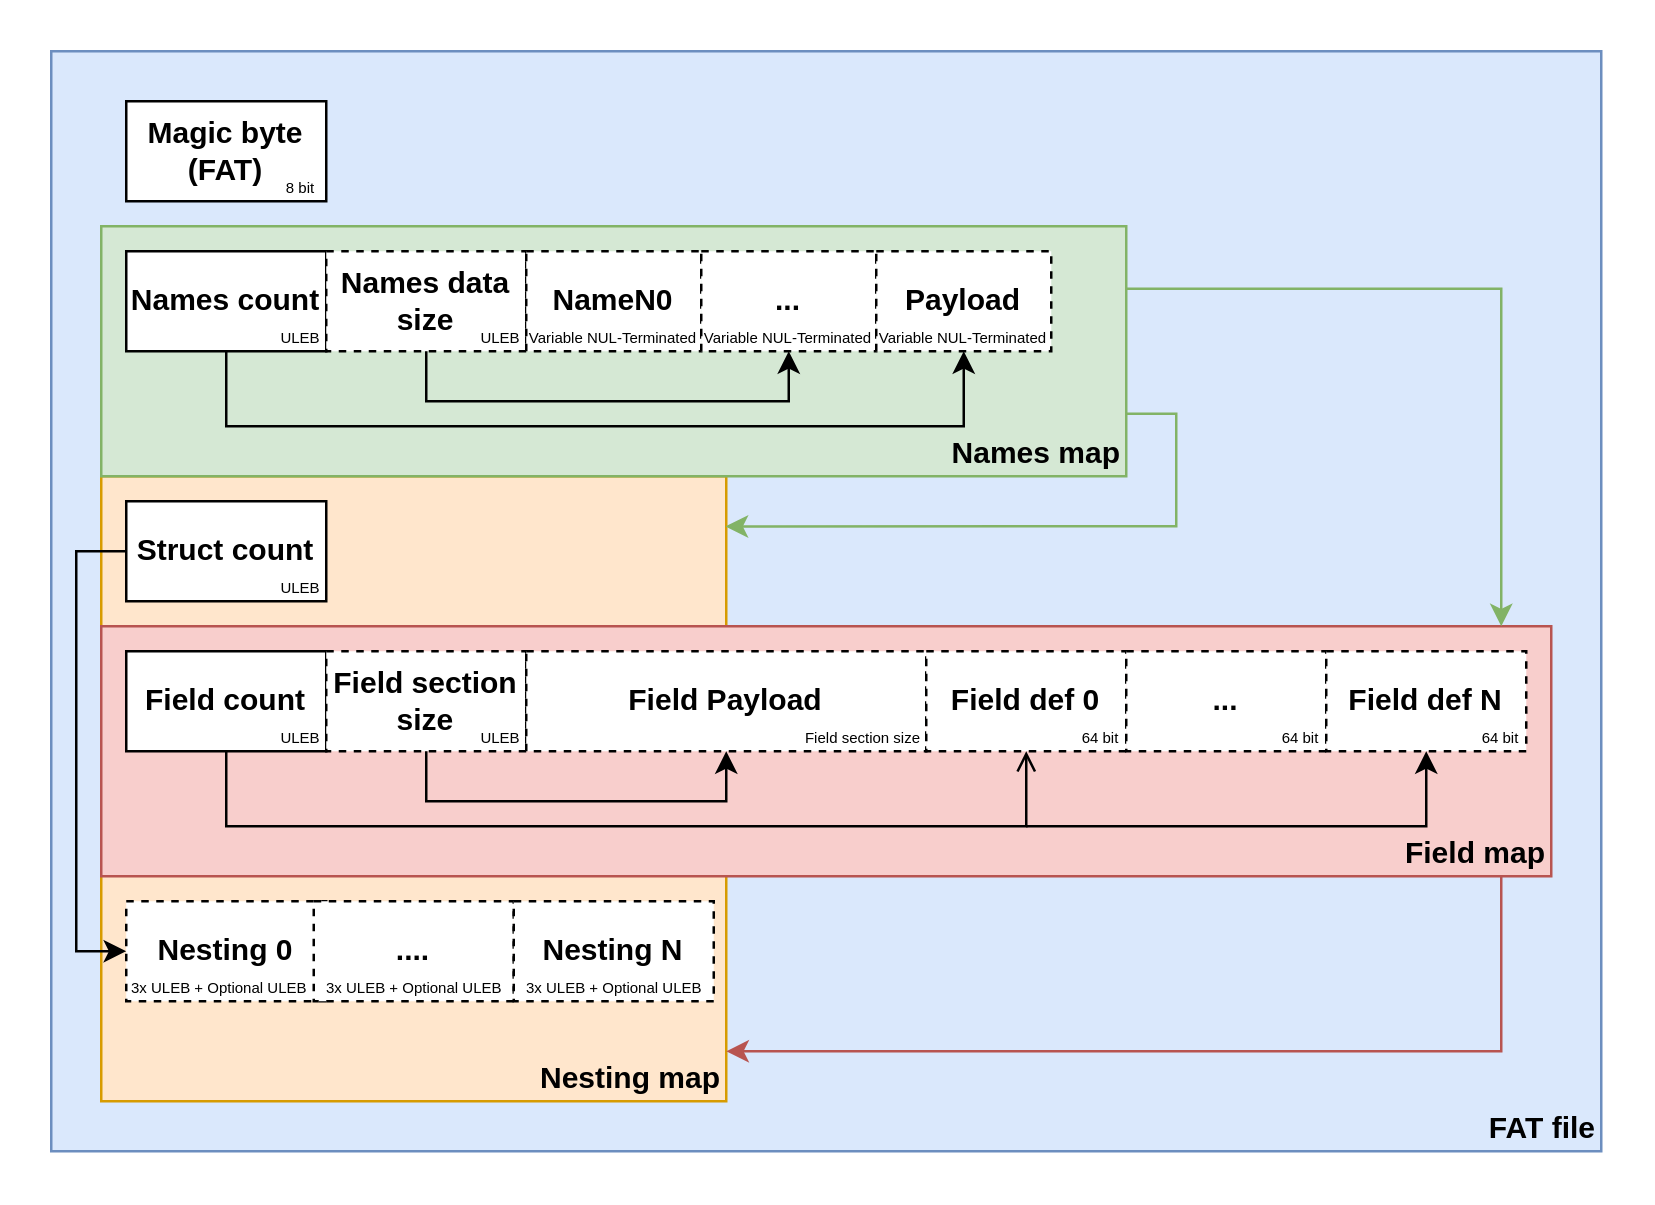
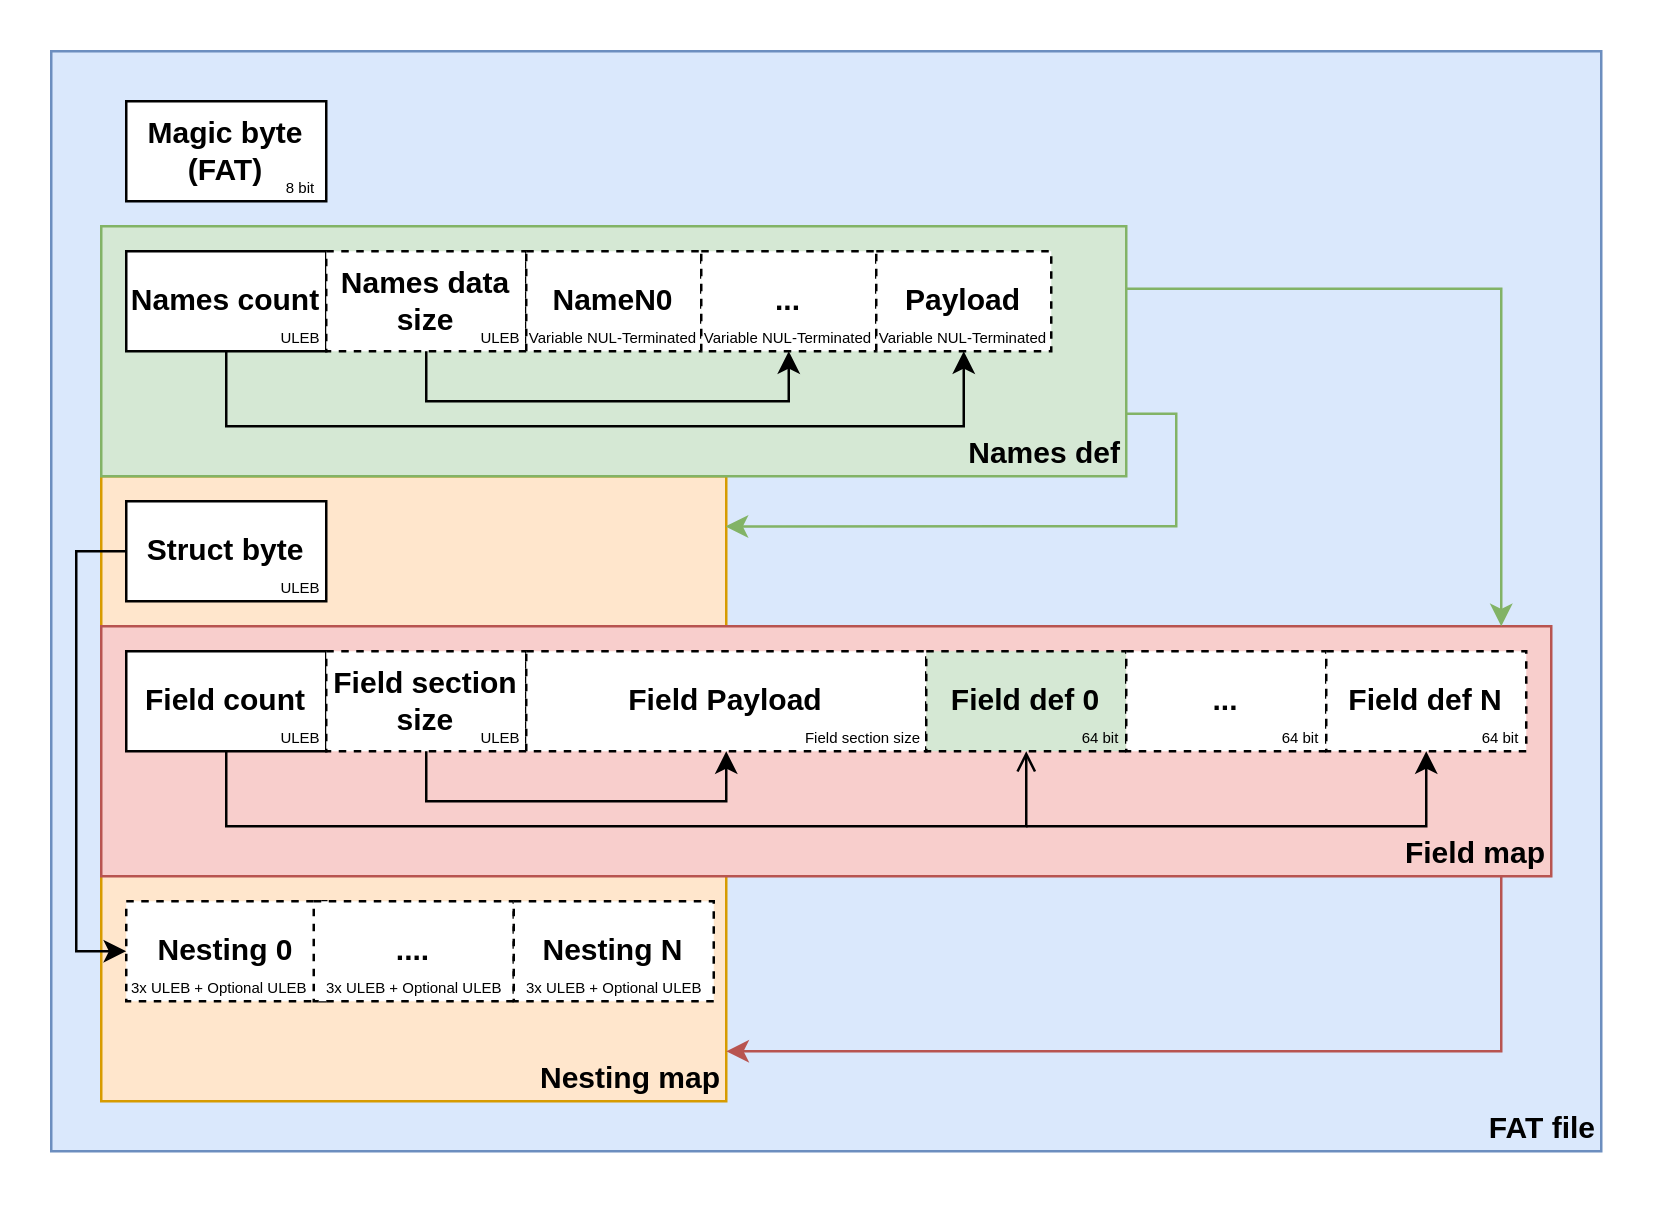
node "Names map": label "Names map" -> "Names def"
node "Struct count": label "Struct count" -> "Struct byte"
node "Field def 0": fillcolor #ffffff -> #d5e8d4
